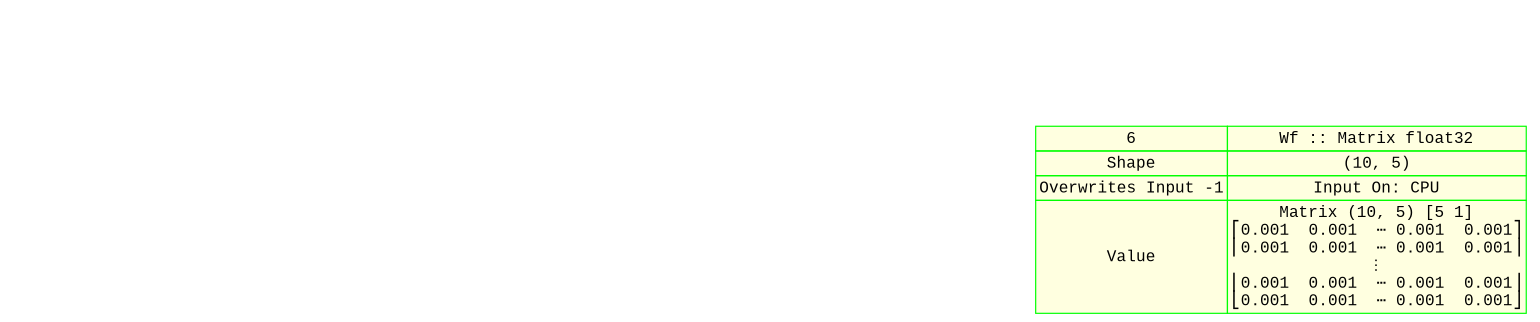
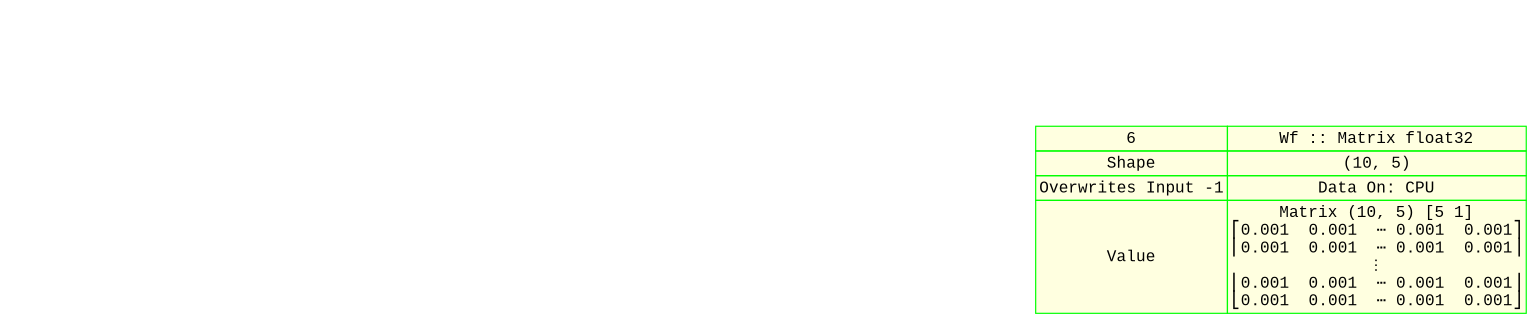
node "6": text "Input On: CPU" -> "Data On: CPU"
